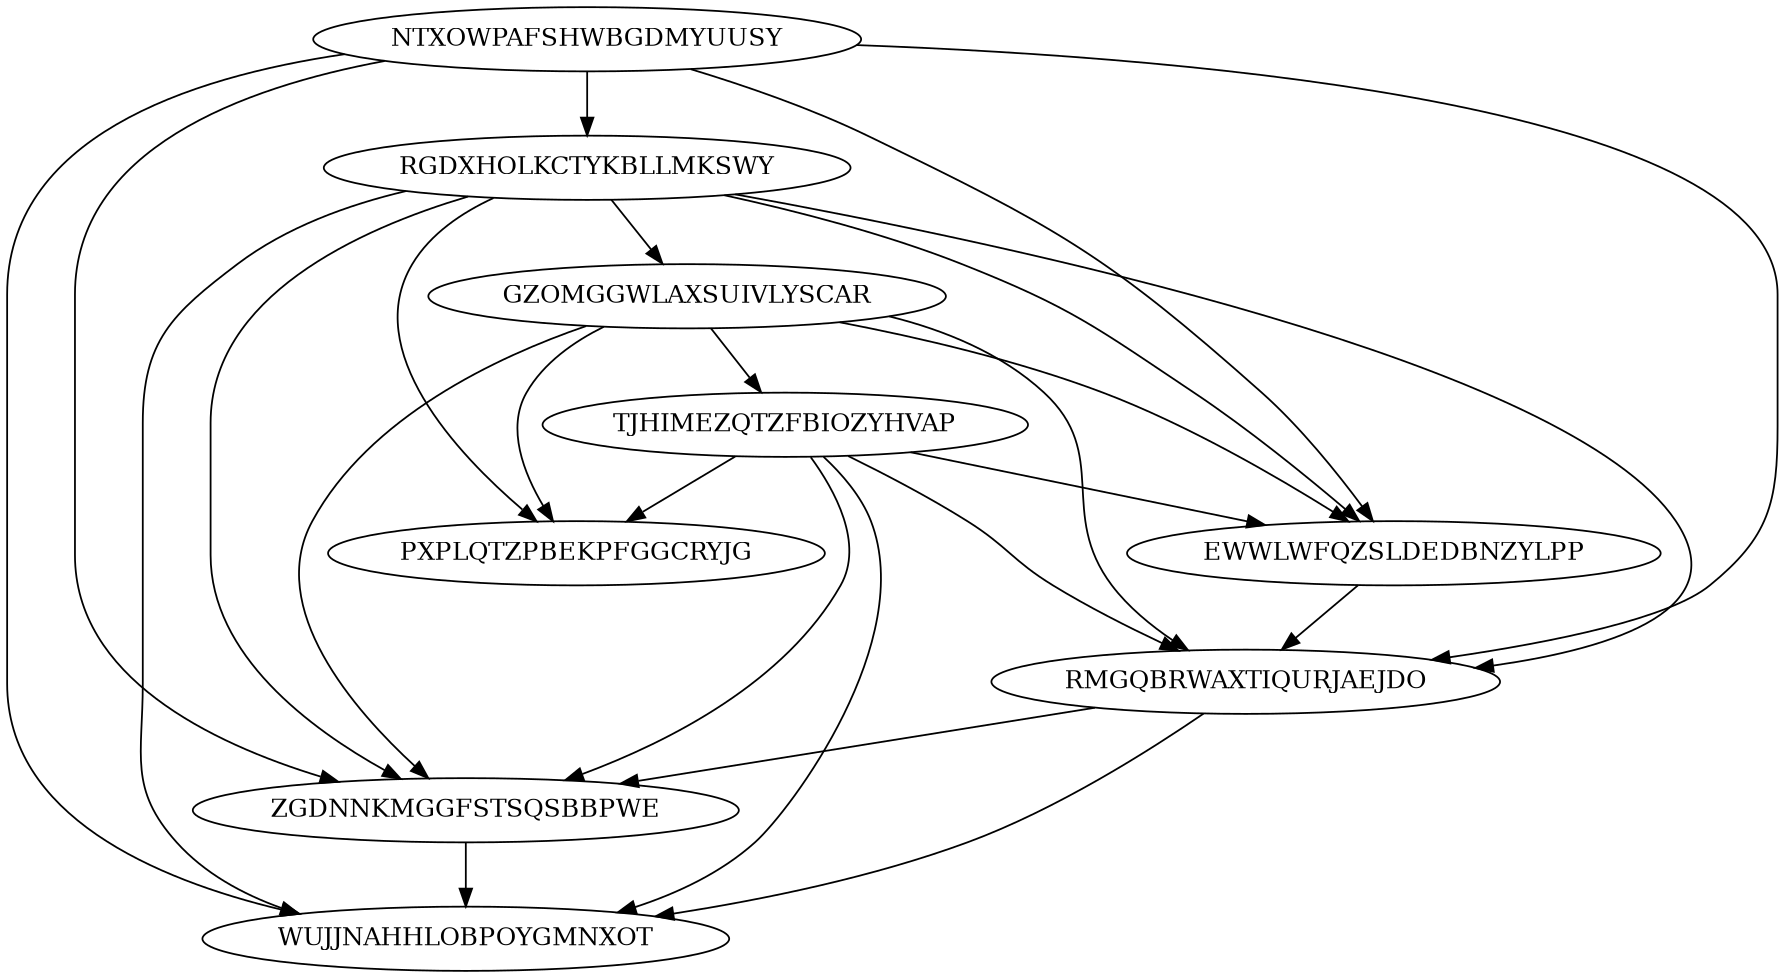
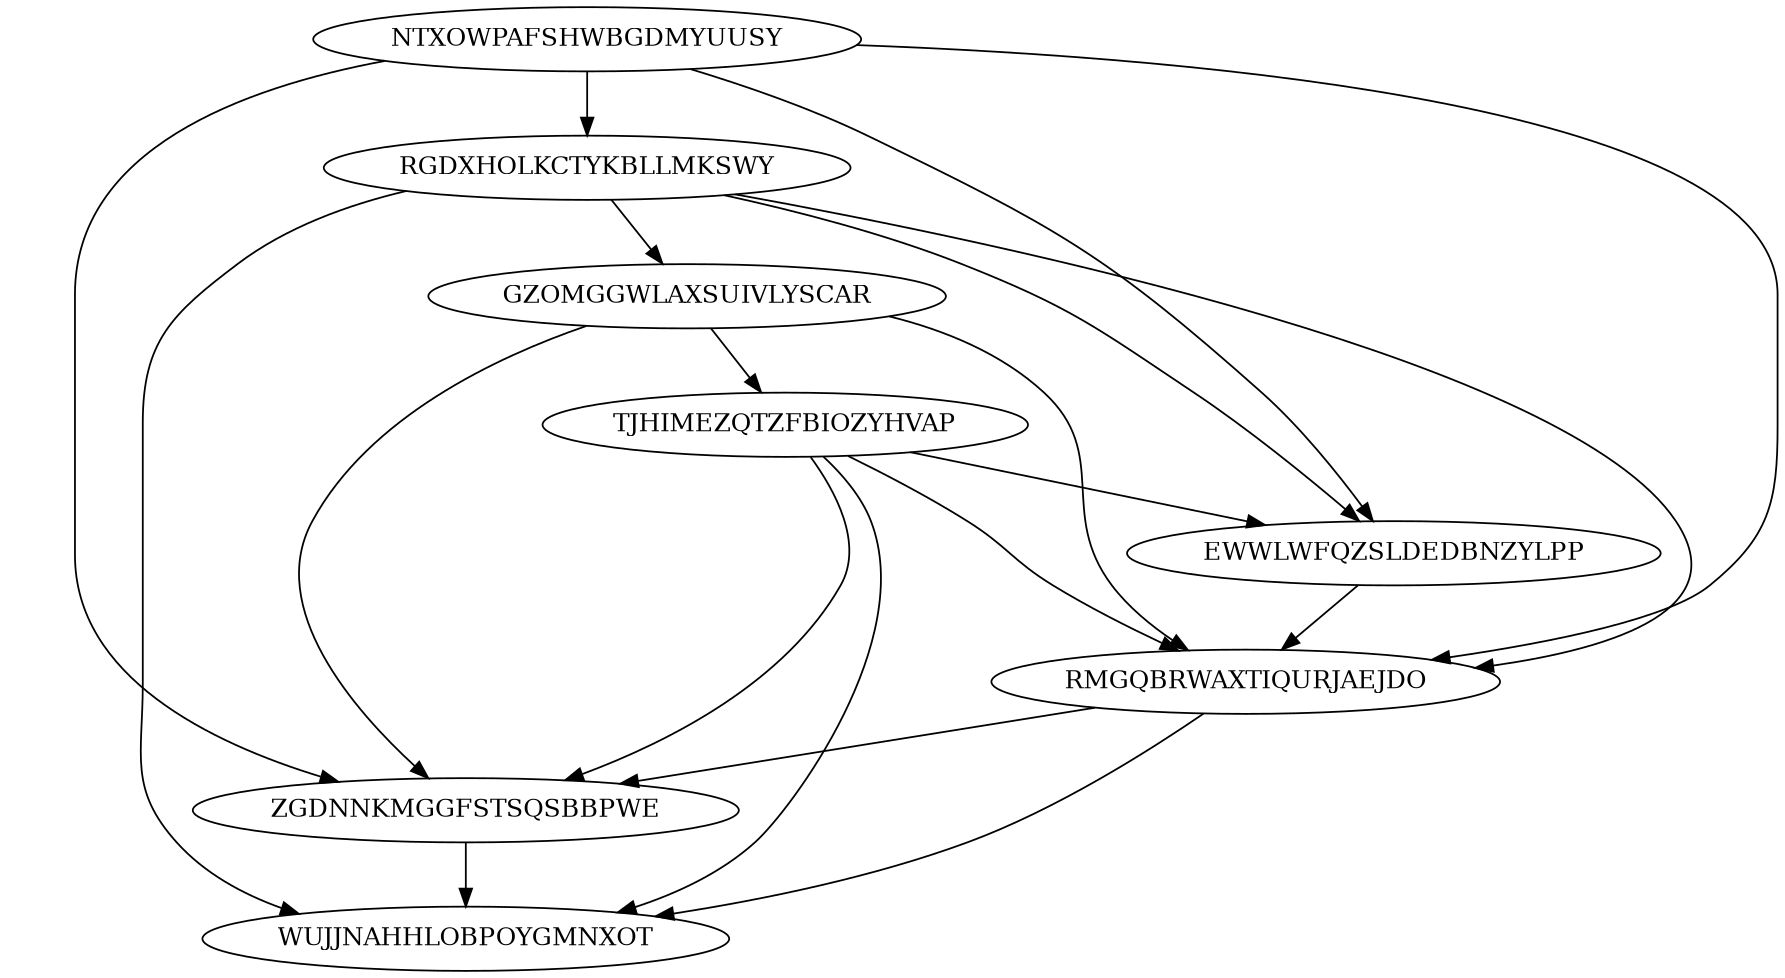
edge "GZOMGGWLAXSUIVLYSCAR" -> "EWWLWFQZSLDEDBNZYLPP": removed
edge "RGDXHOLKCTYKBLLMKSWY" -> "ZGDNNKMGGFSTSQSBBPWE": removed
edge "NTXOWPAFSHWBGDMYUUSY" -> "WUJJNAHHLOBPOYGMNXOT": removed
node "PXPLQTZPBEKPFGGCRYJG": removed
